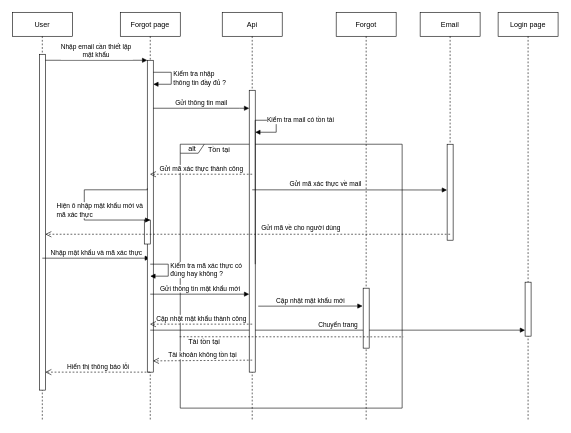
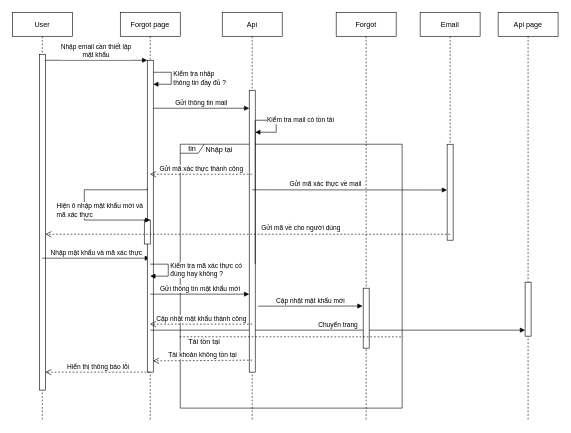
node "Login page": label "Login page" -> "Api page"
node "alt": label "alt" -> "tin"
node "Tồn tại": label "Tồn tại" -> "Nhập tại"
